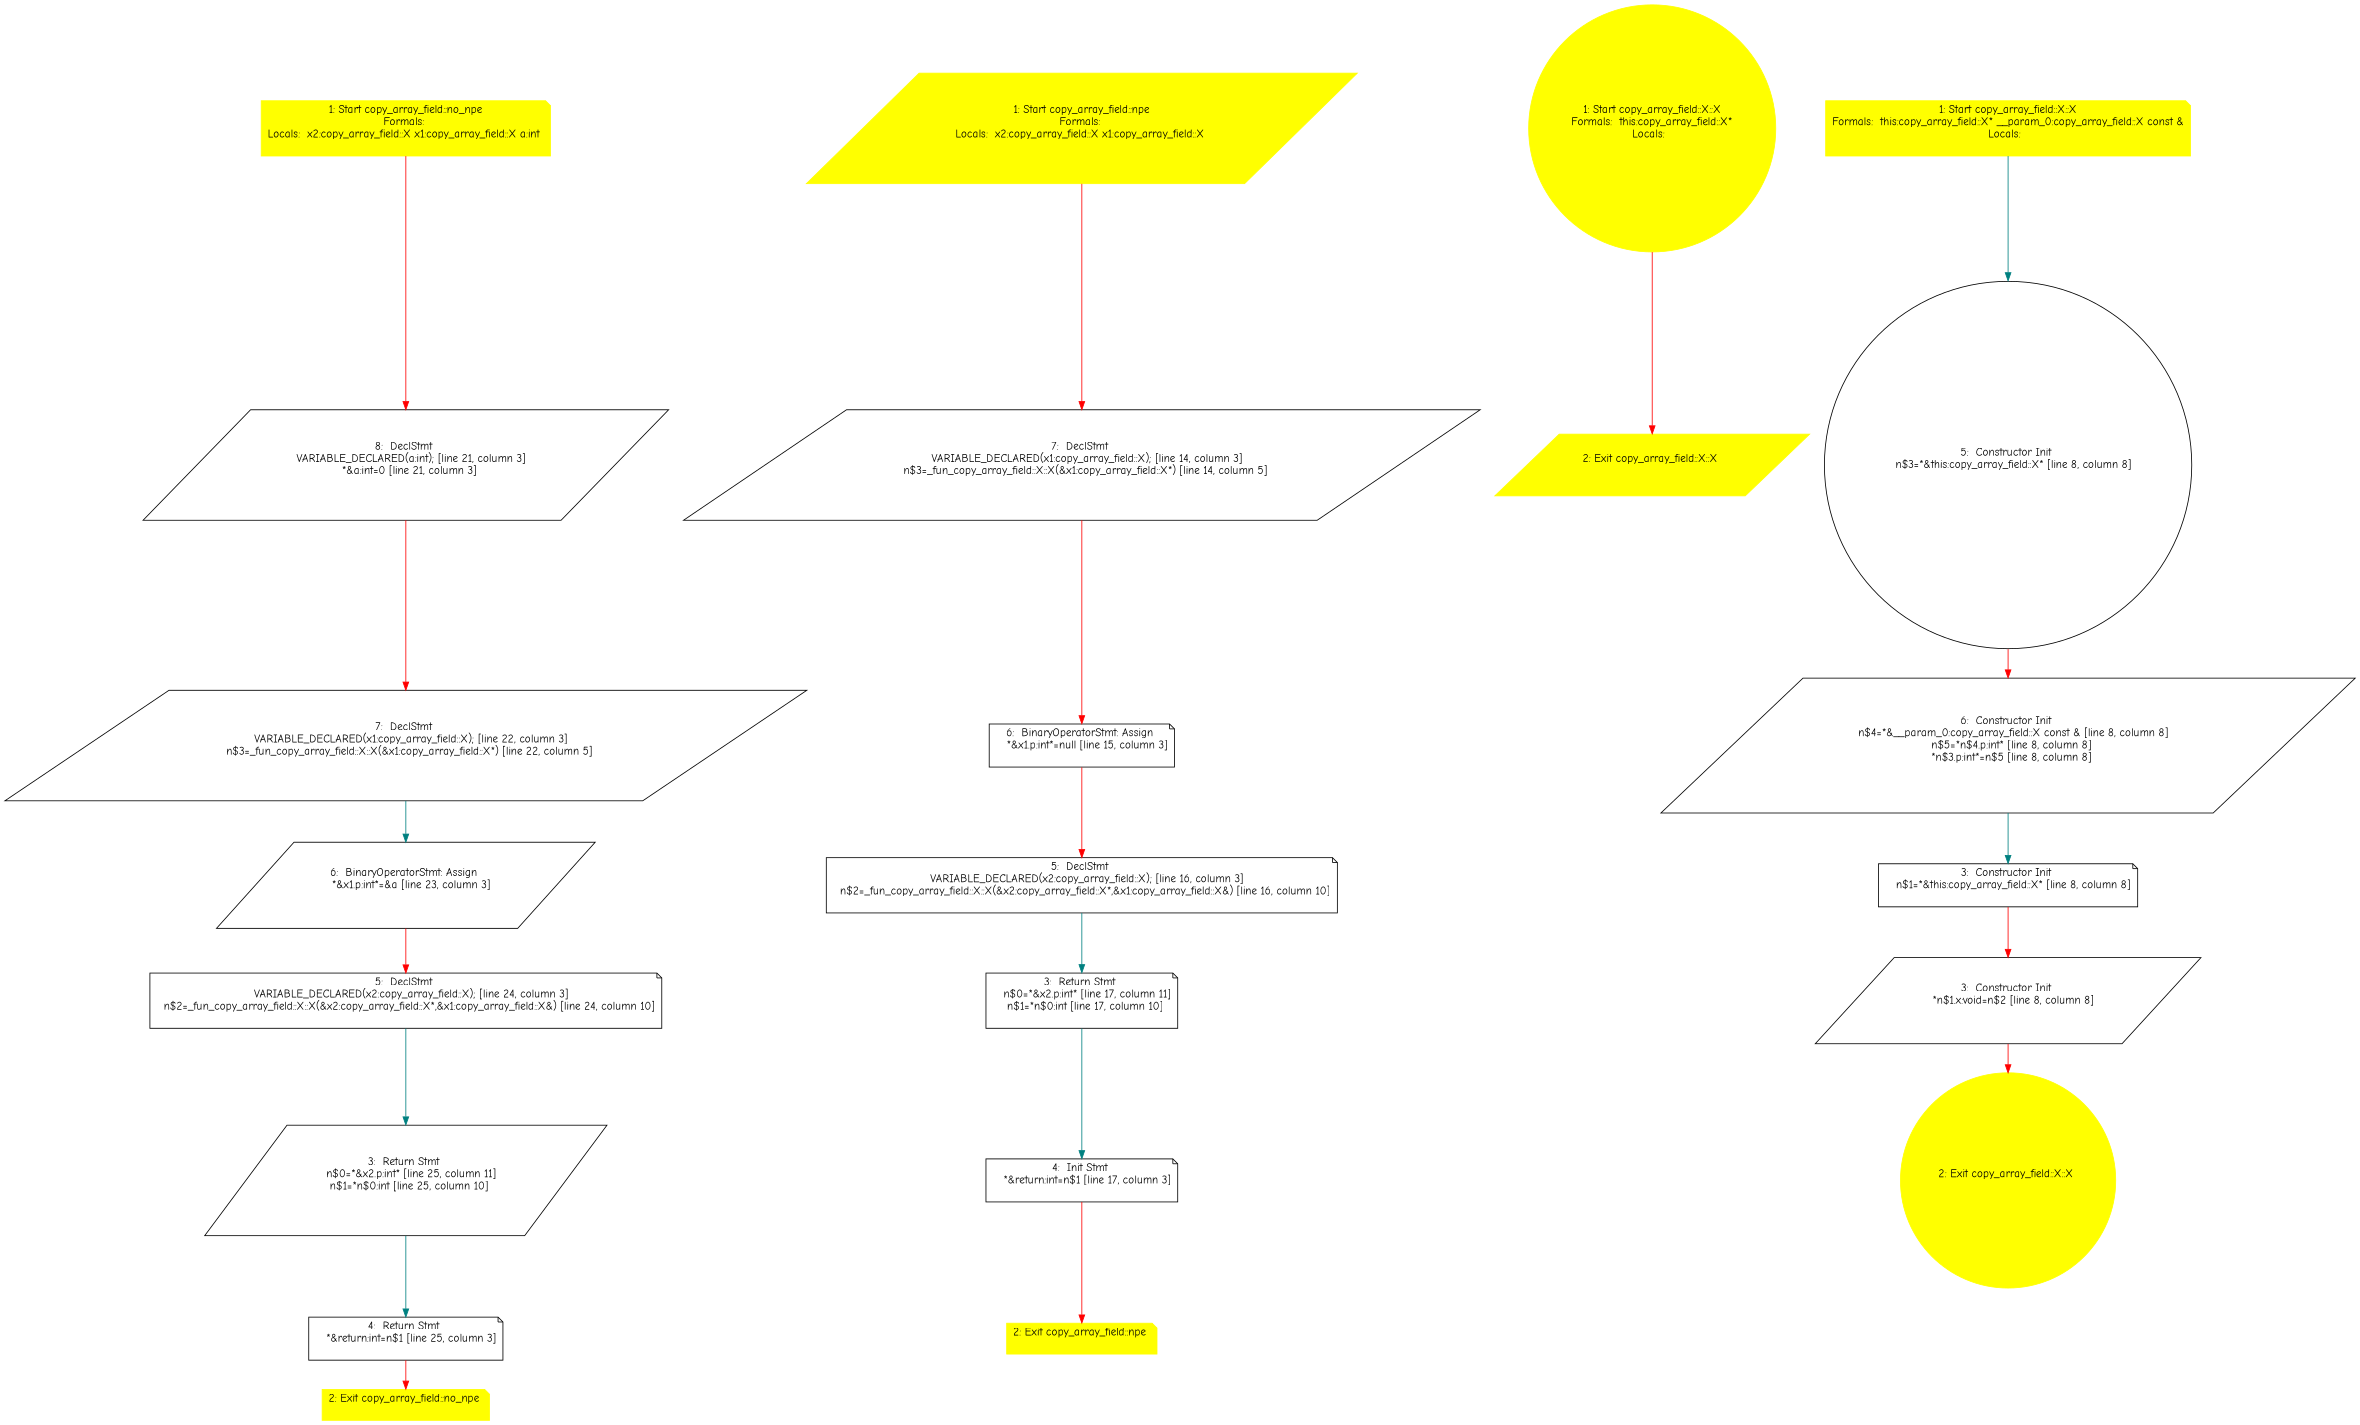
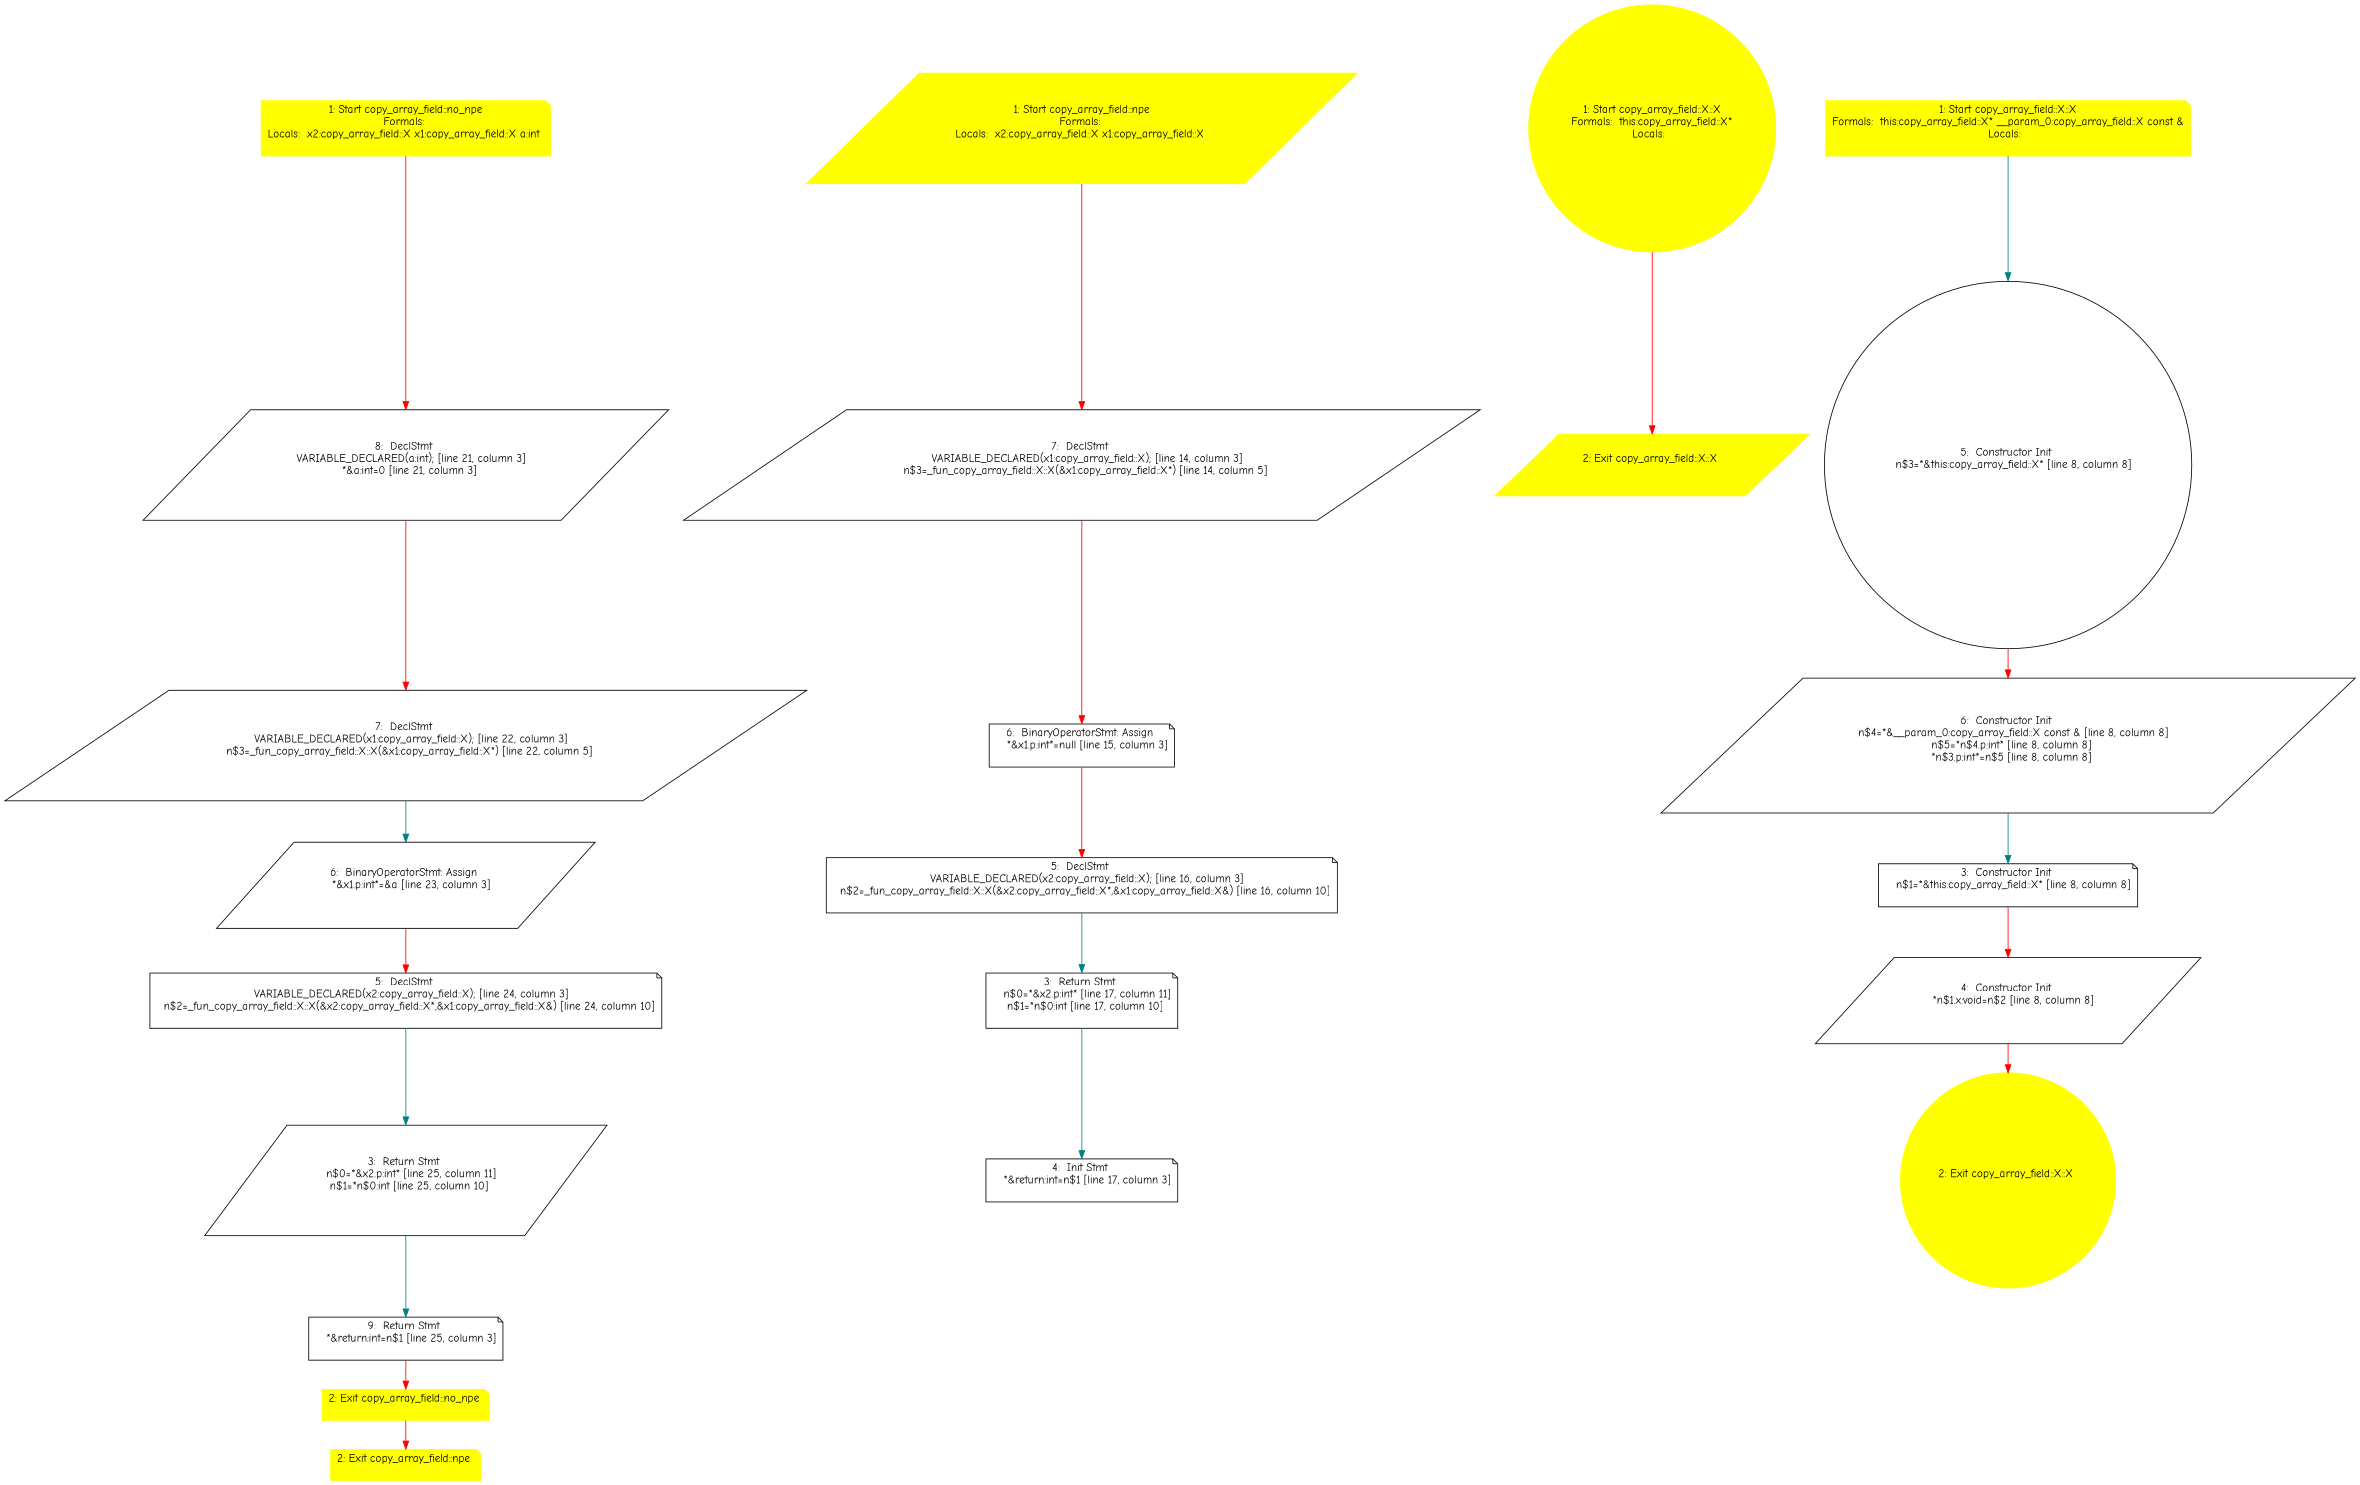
node "3:  Constructor Init *n$1.x:void=n$2 [line 8, column 8]": label "3:  Constructor Init *n$1.x:void=n$2 [line 8, column 8]" -> "4:  Constructor Init *n$1.x:void=n$2 [line 8, column 8]"
edge "4:  Init Stmt *&return:int=n$1 [line 17, column 3]" -> "2: Exit copy_array_field::npe": now "2: Exit copy_array_field::no_npe" -> "2: Exit copy_array_field::npe"
node "4:  Return Stmt *&return:int=n$1 [line 25, column 3]": label "4:  Return Stmt *&return:int=n$1 [line 25, column 3]" -> "9:  Return Stmt *&return:int=n$1 [line 25, column 3]"
